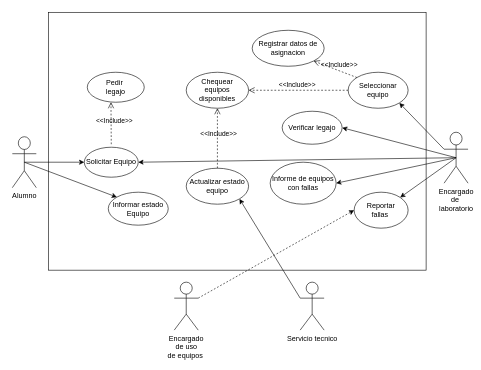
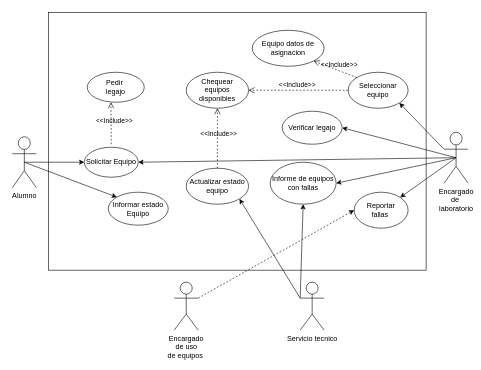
node "Registrar datos de asignacion": label "Registrar datos de asignacion" -> "Equipo datos de asignacion"
edge "Servicio tecnico" -> "Informe de equipos con fallas": added
